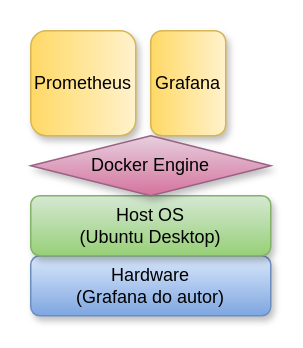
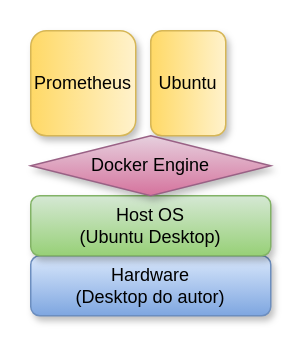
node "Grafana": label "Grafana" -> "Ubuntu"
node "Hardware (Grafana do autor)": label "Hardware (Grafana do autor)" -> "Hardware (Desktop do autor)"
